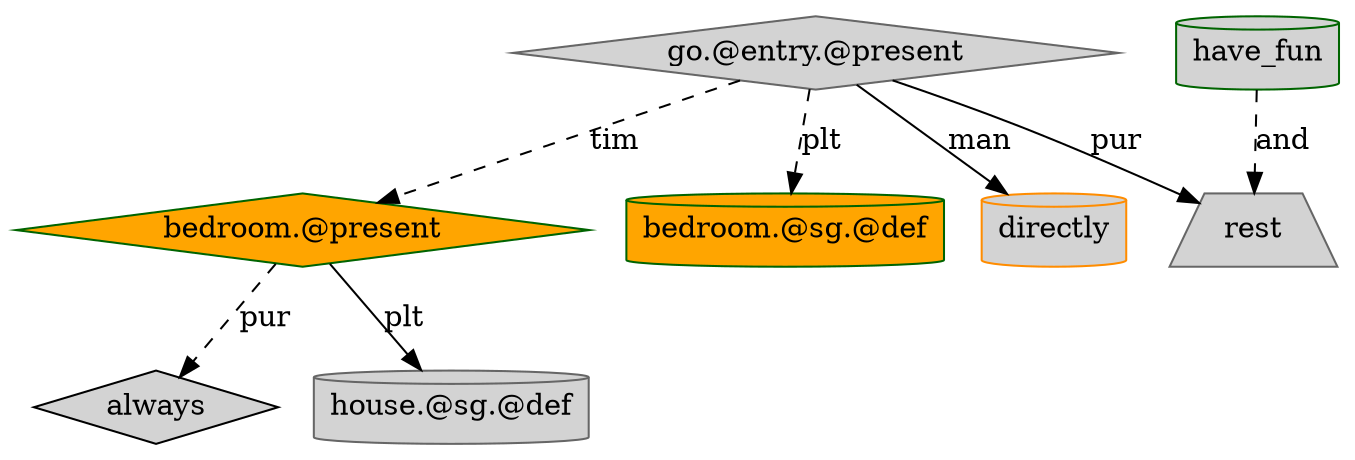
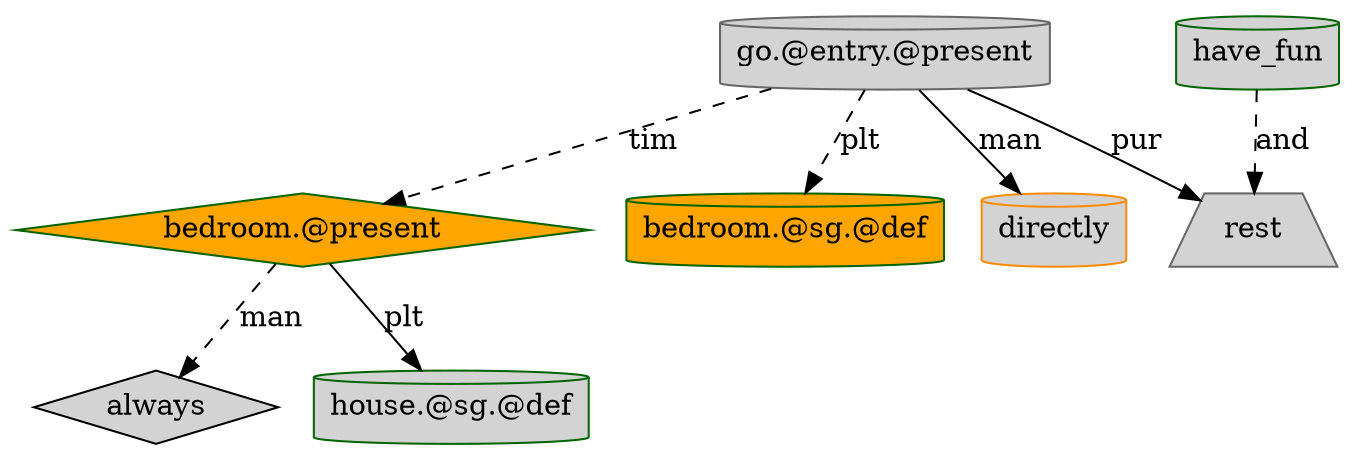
node "go.@entry.@present": shape diamond -> cylinder
edge "bedroom.@present" -> "always": label "pur" -> "man"
node "house.@sg.@def": color gray40 -> darkgreen
